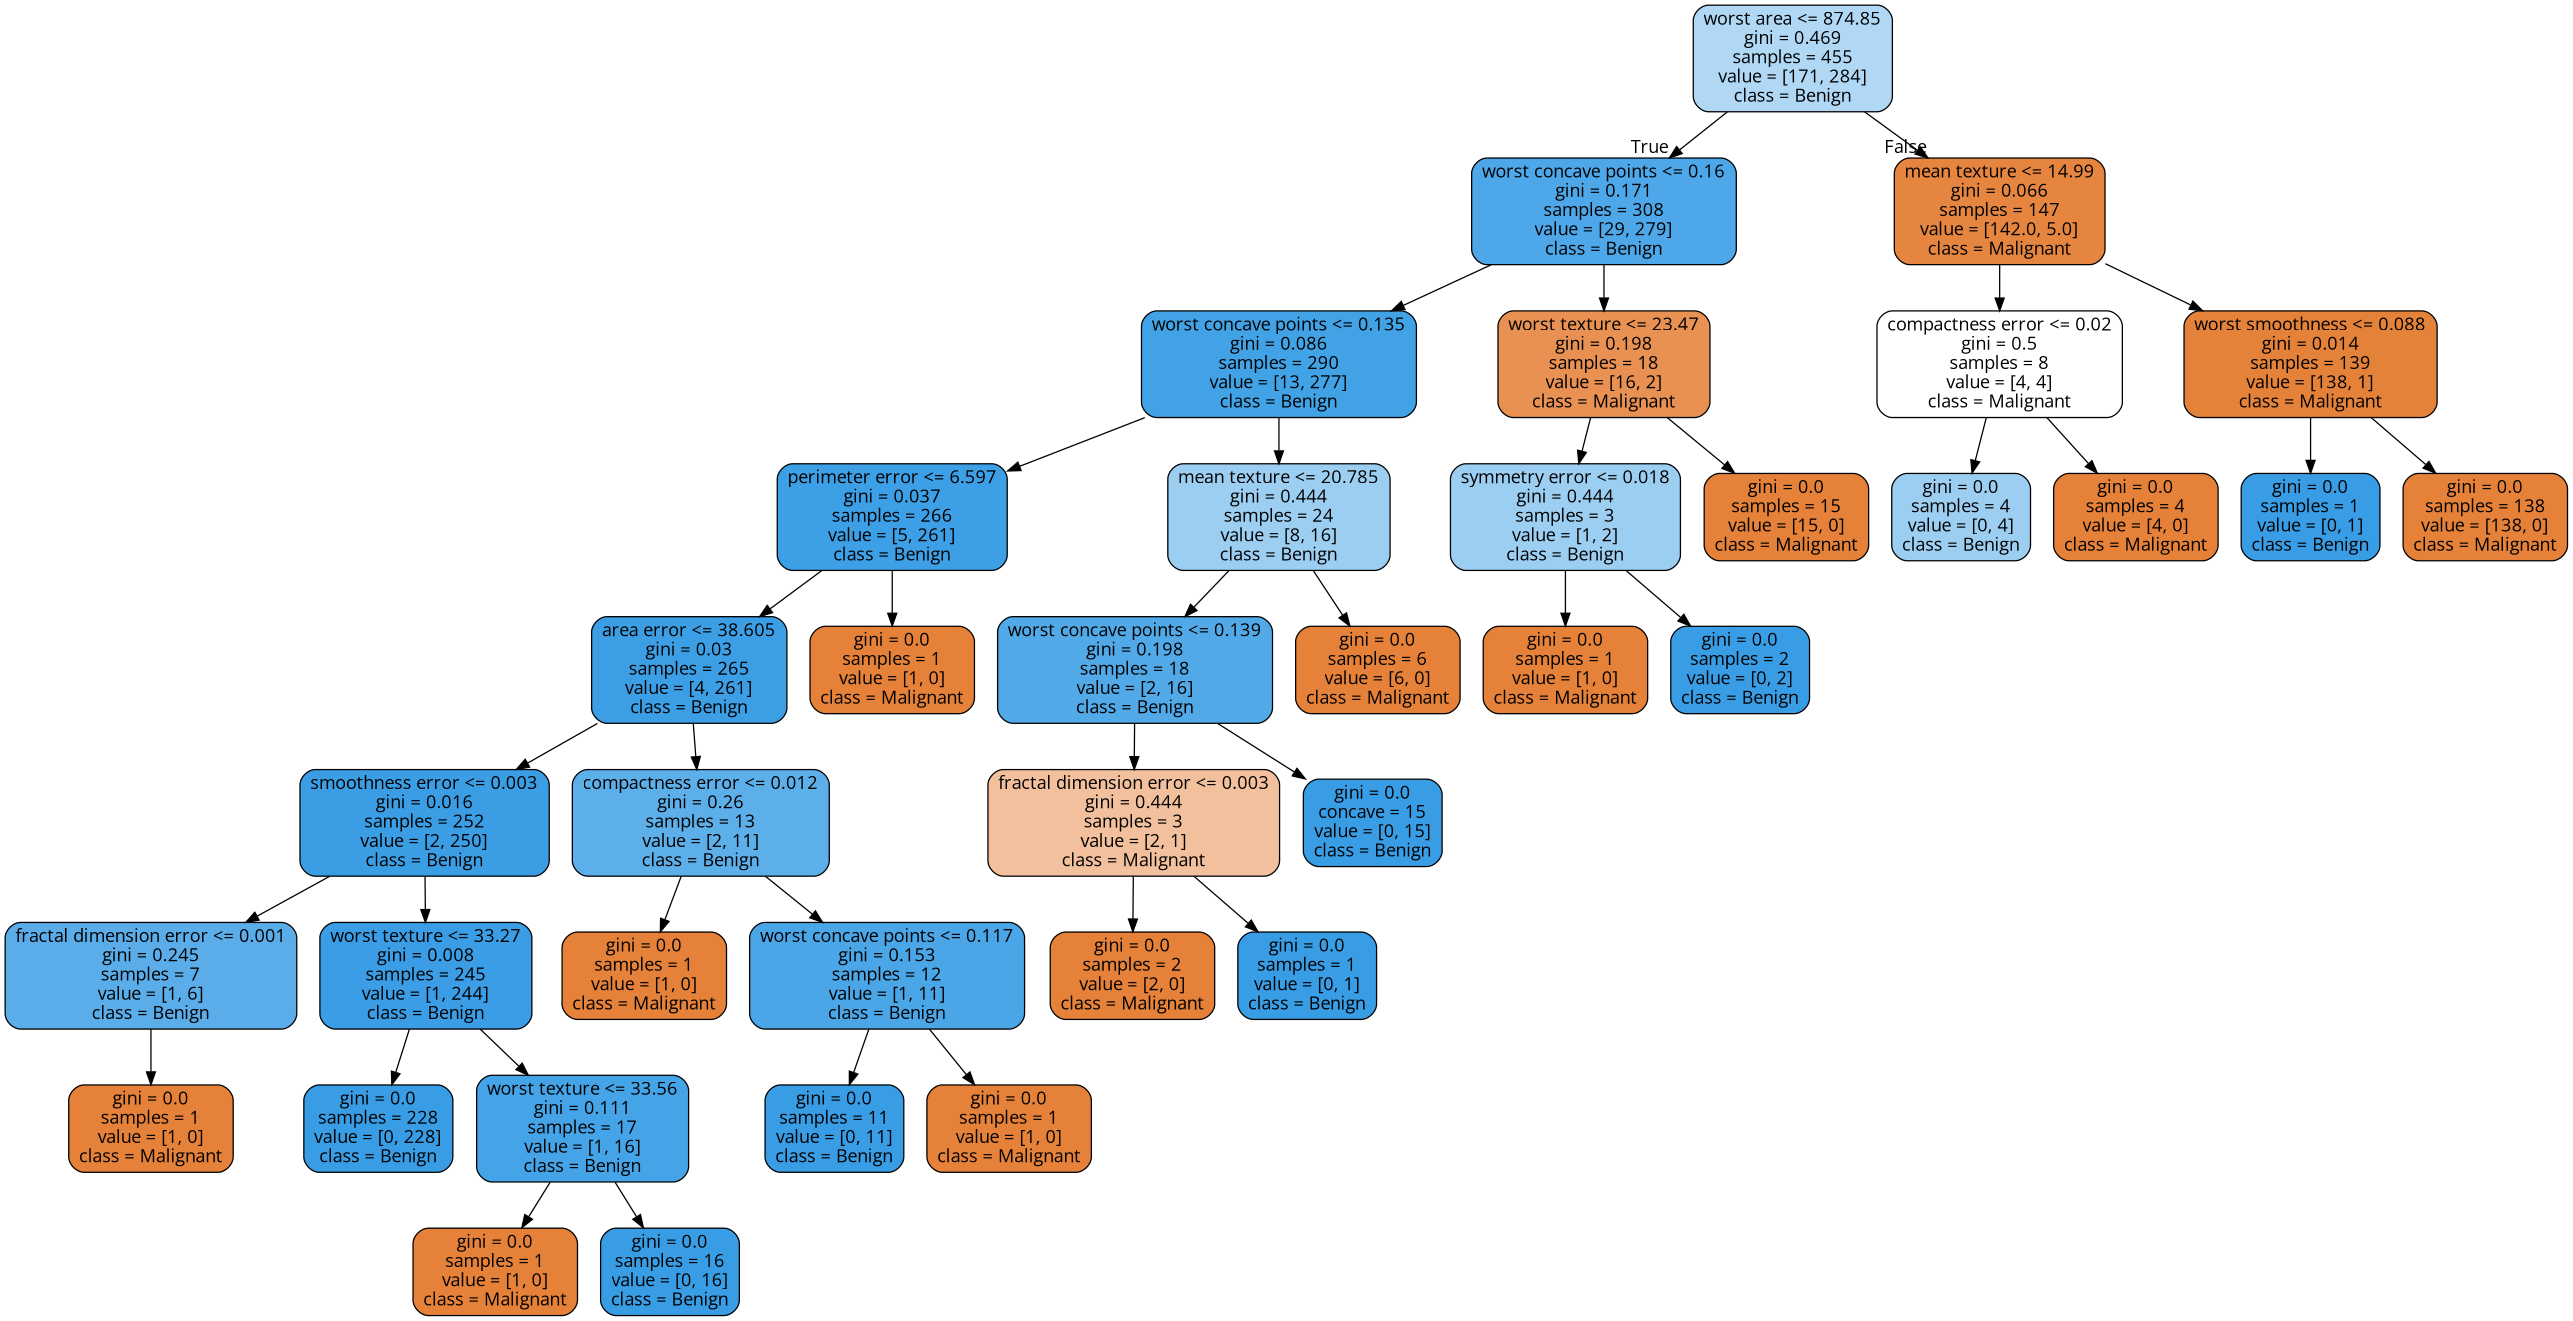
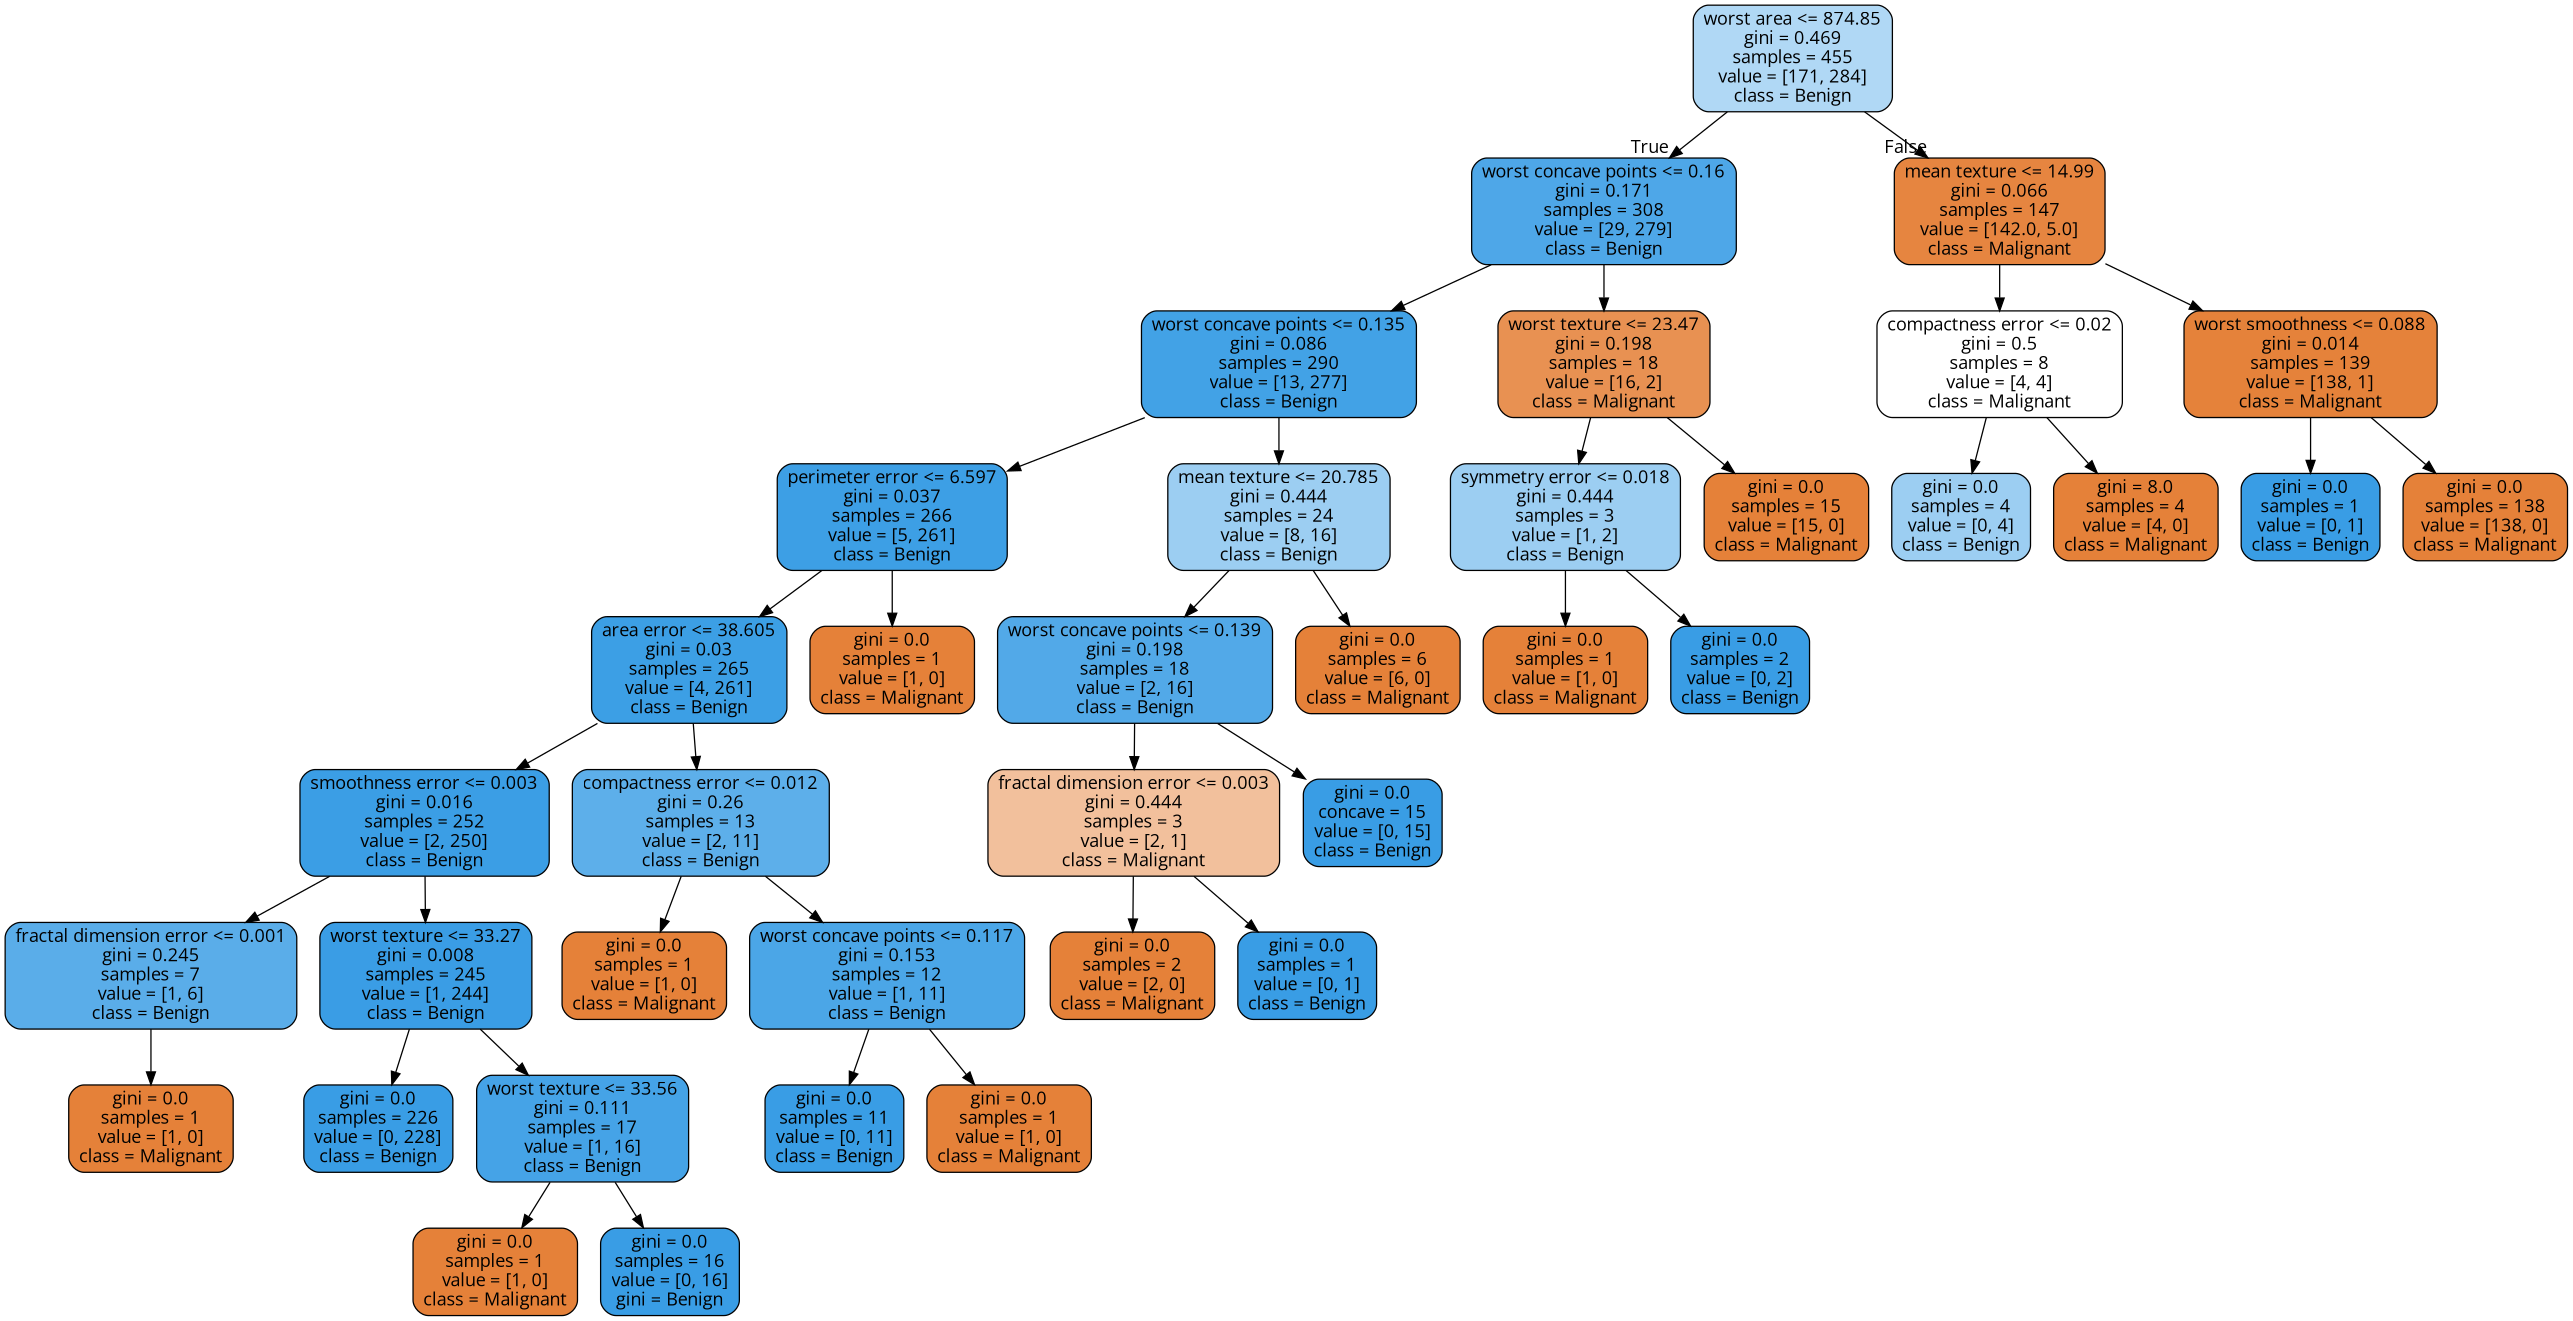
node "gini = 0.0 samples = 4 value = [4, 0] class = Malignant": label "gini = 0.0 samples = 4 value = [4, 0] class = Malignant" -> "gini = 8.0 samples = 4 value = [4, 0] class = Malignant"
node "gini = 0.0 samples = 228 value = [0, 228] class = Benign": label "gini = 0.0 samples = 228 value = [0, 228] class = Benign" -> "gini = 0.0 samples = 226 value = [0, 228] class = Benign"
node "gini = 0.0 samples = 16 value = [0, 16] class = Benign": label "gini = 0.0 samples = 16 value = [0, 16] class = Benign" -> "gini = 0.0 samples = 16 value = [0, 16] gini = Benign"
